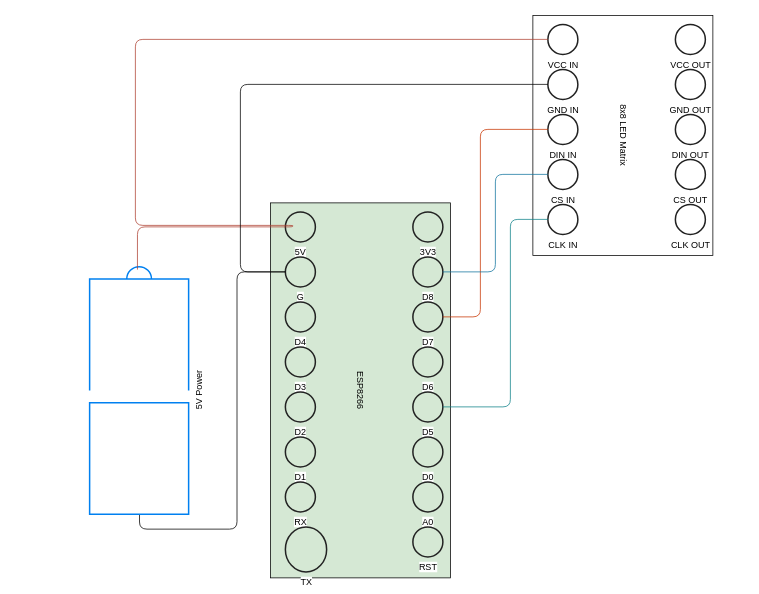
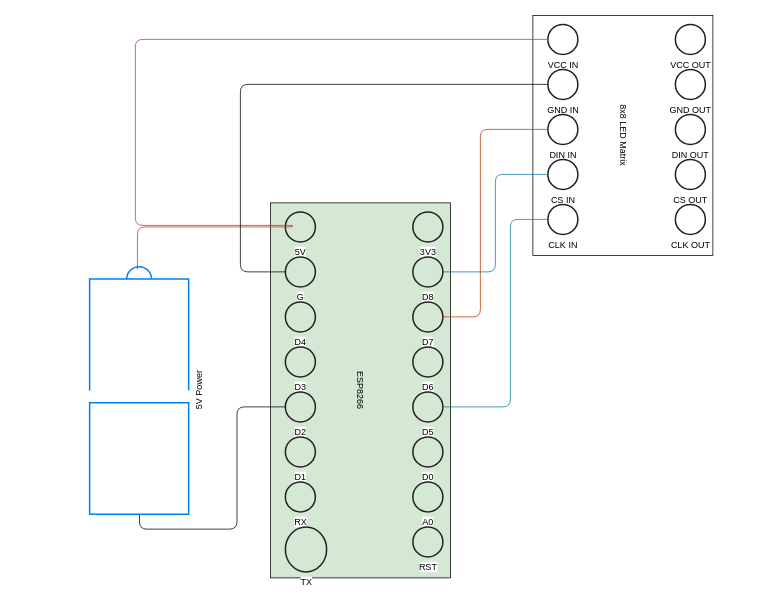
edge "G" -- "5V Power": now "D2" -- "5V Power"
